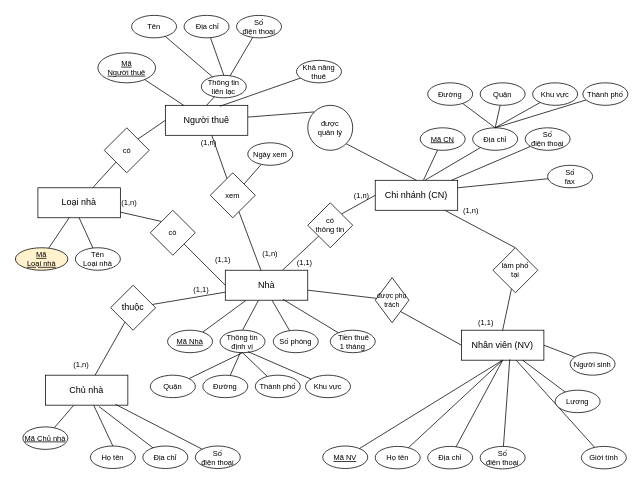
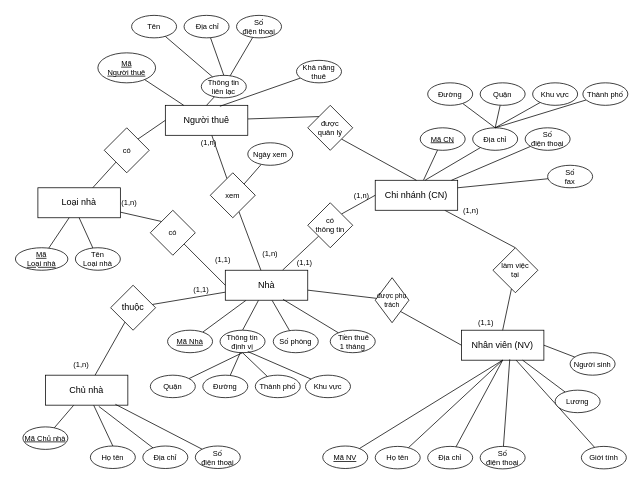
node "được quản lý": shape ellipse -> diamond
node "Mã Loại nhà": fillcolor #fff2cc -> #ffffff
node "làm phố tại": label "làm phố tại" -> "làm việc tại"
